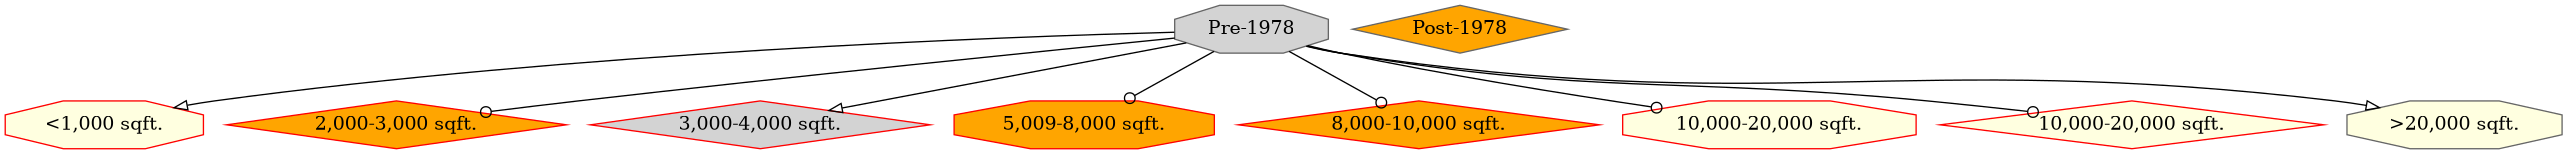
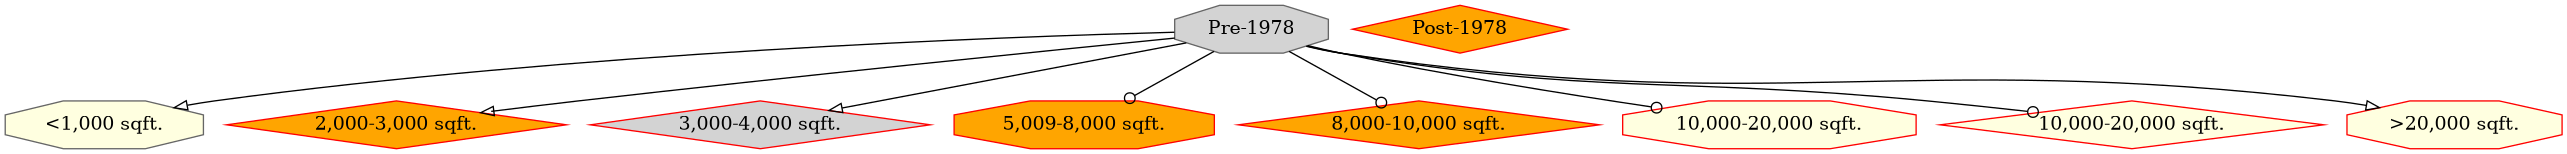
node "Post-1978": color gray40 -> red
edge "Pre-1978" -> "2,000-3,000 sqft.": arrowhead odot -> onormal
node "<1,000 sqft.": color red -> gray40
node ">20,000 sqft.": color gray40 -> red
